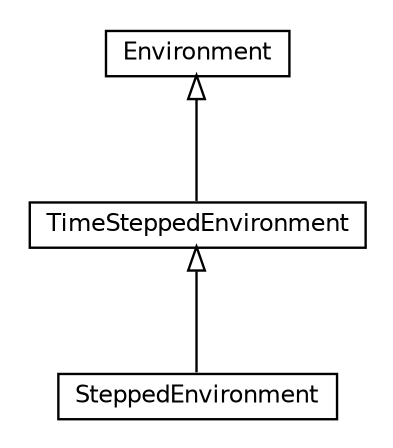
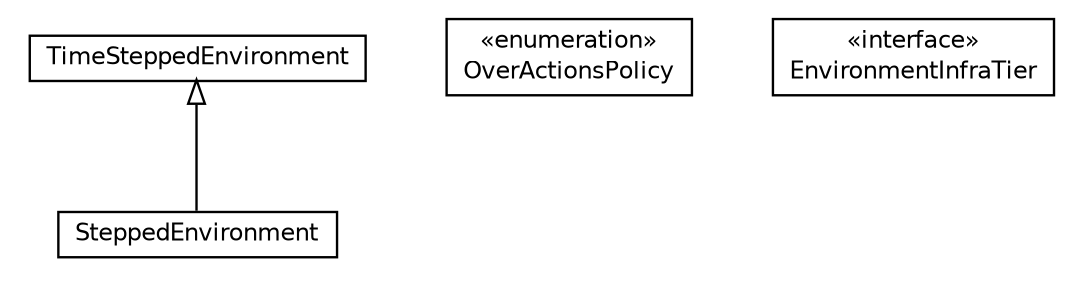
node "Environment": removed
node "OverActionsPolicy": added
node "EnvironmentInfraTier": added
